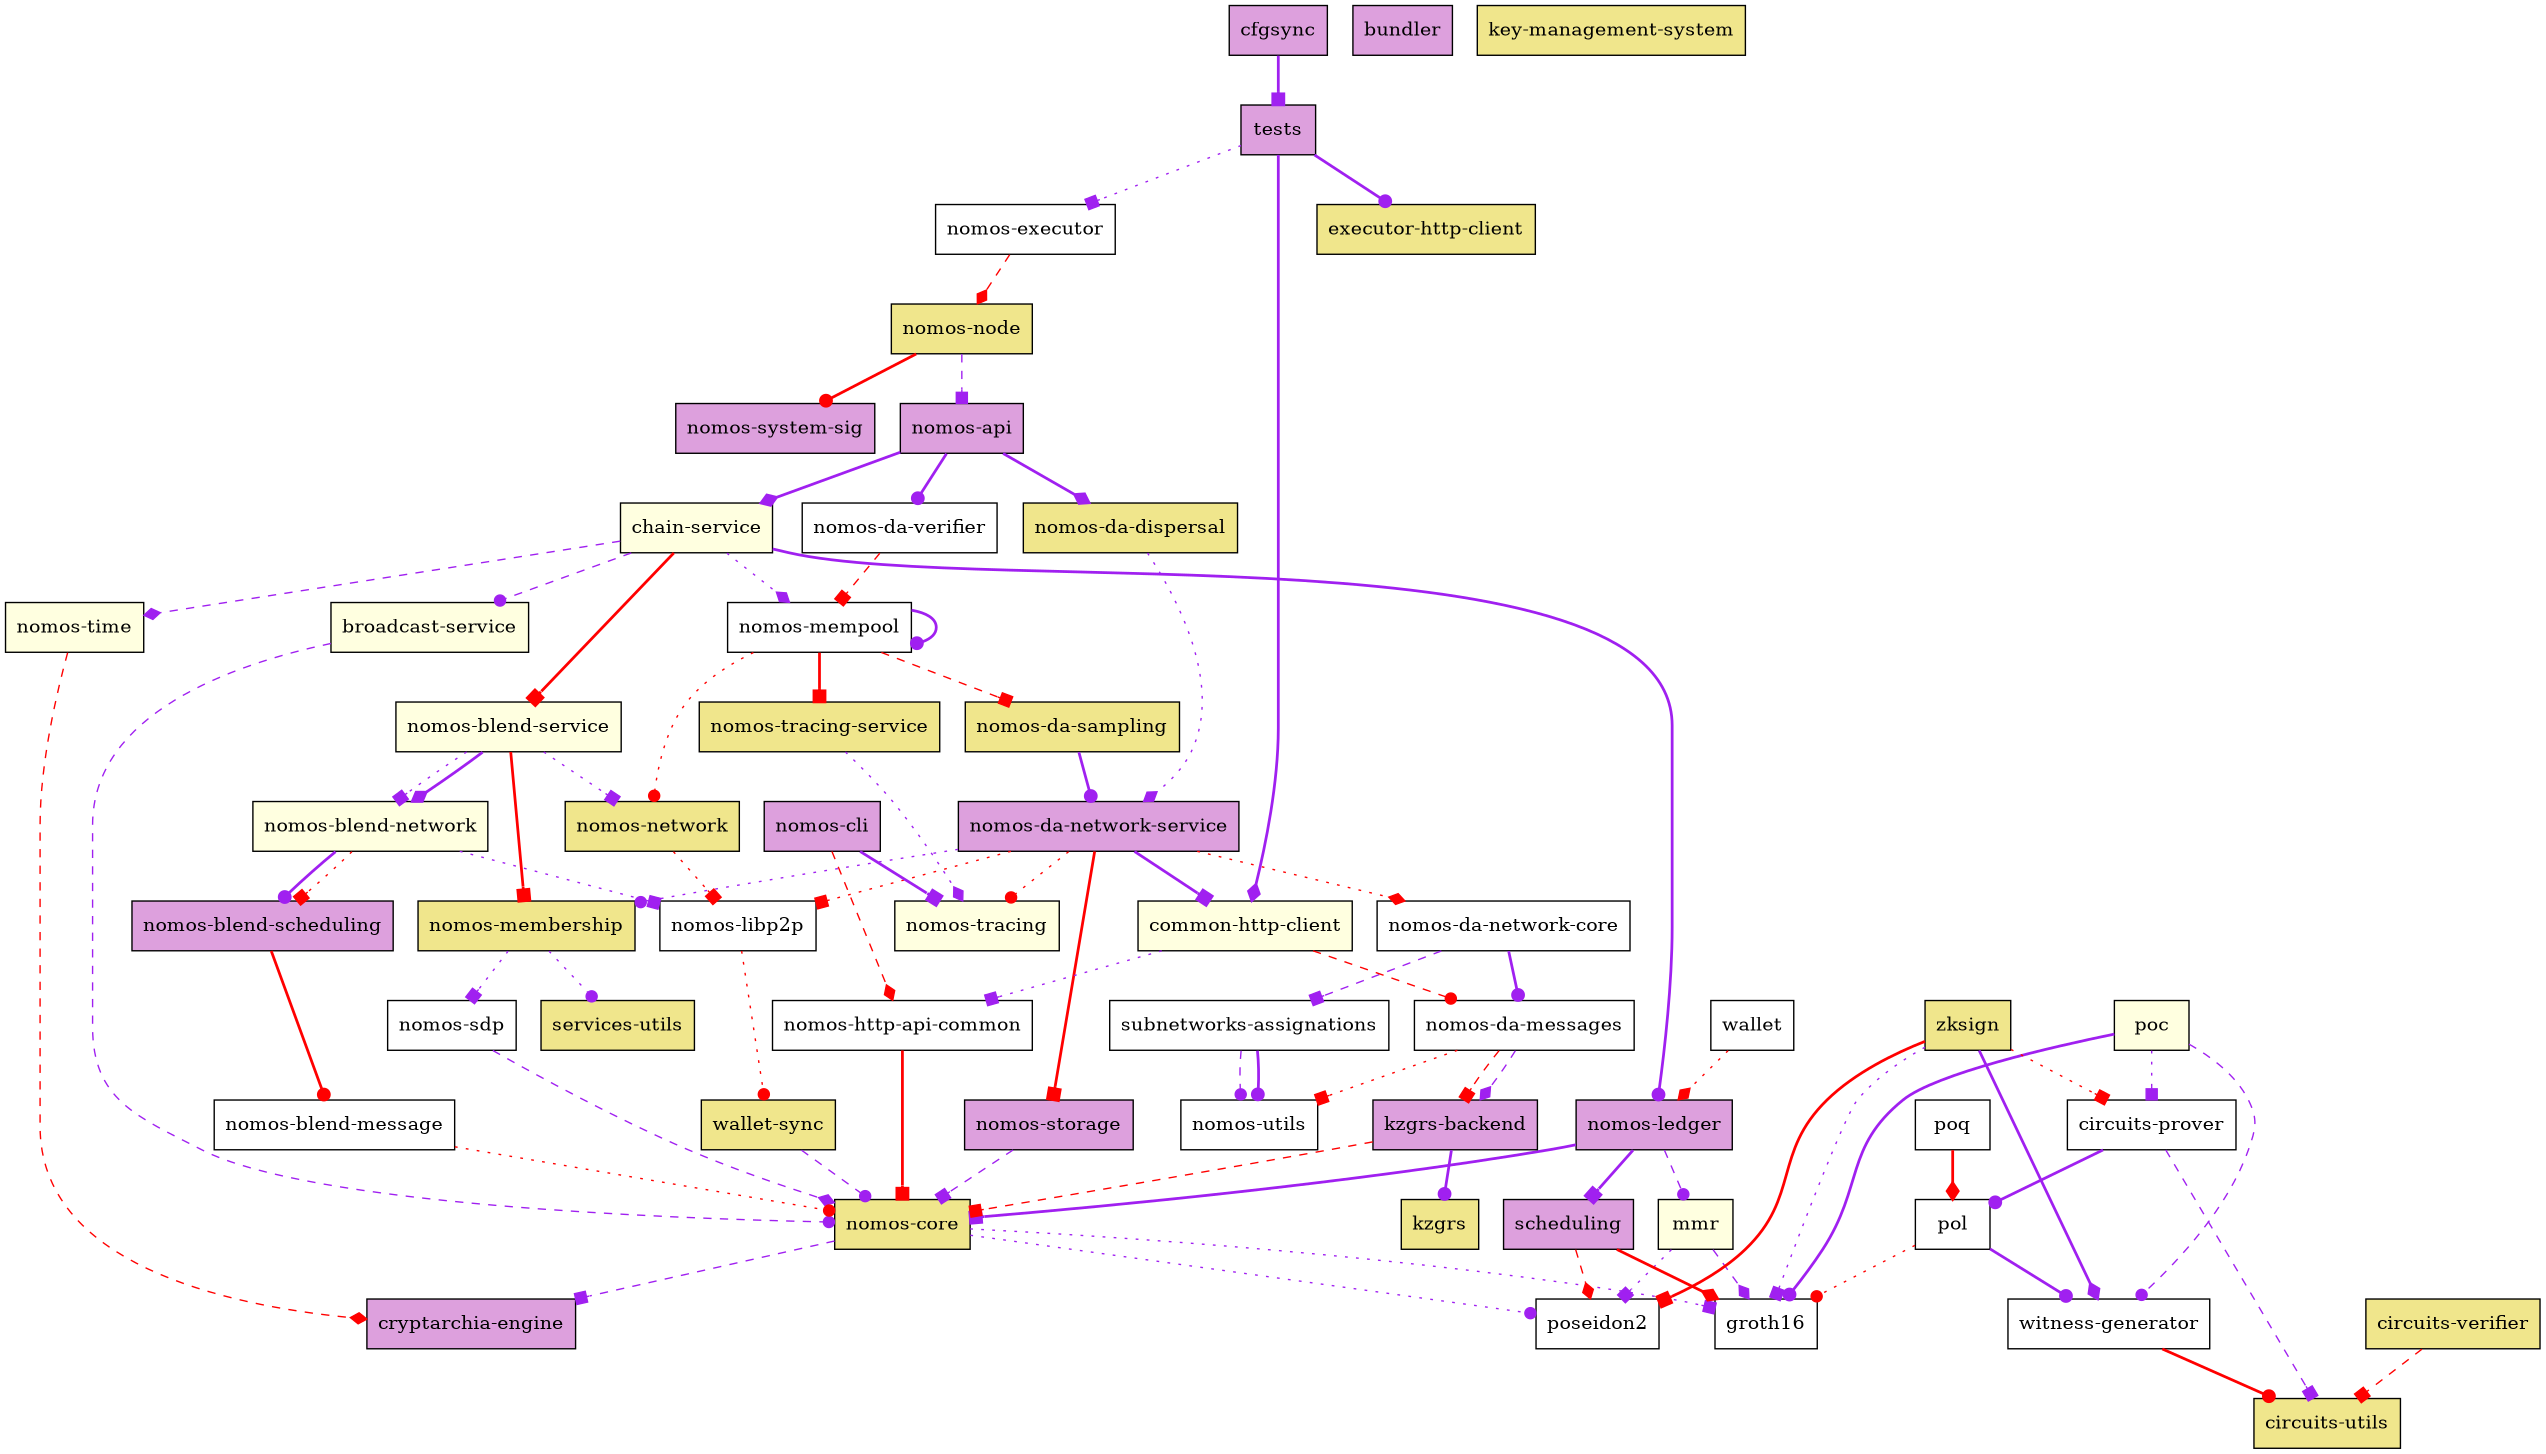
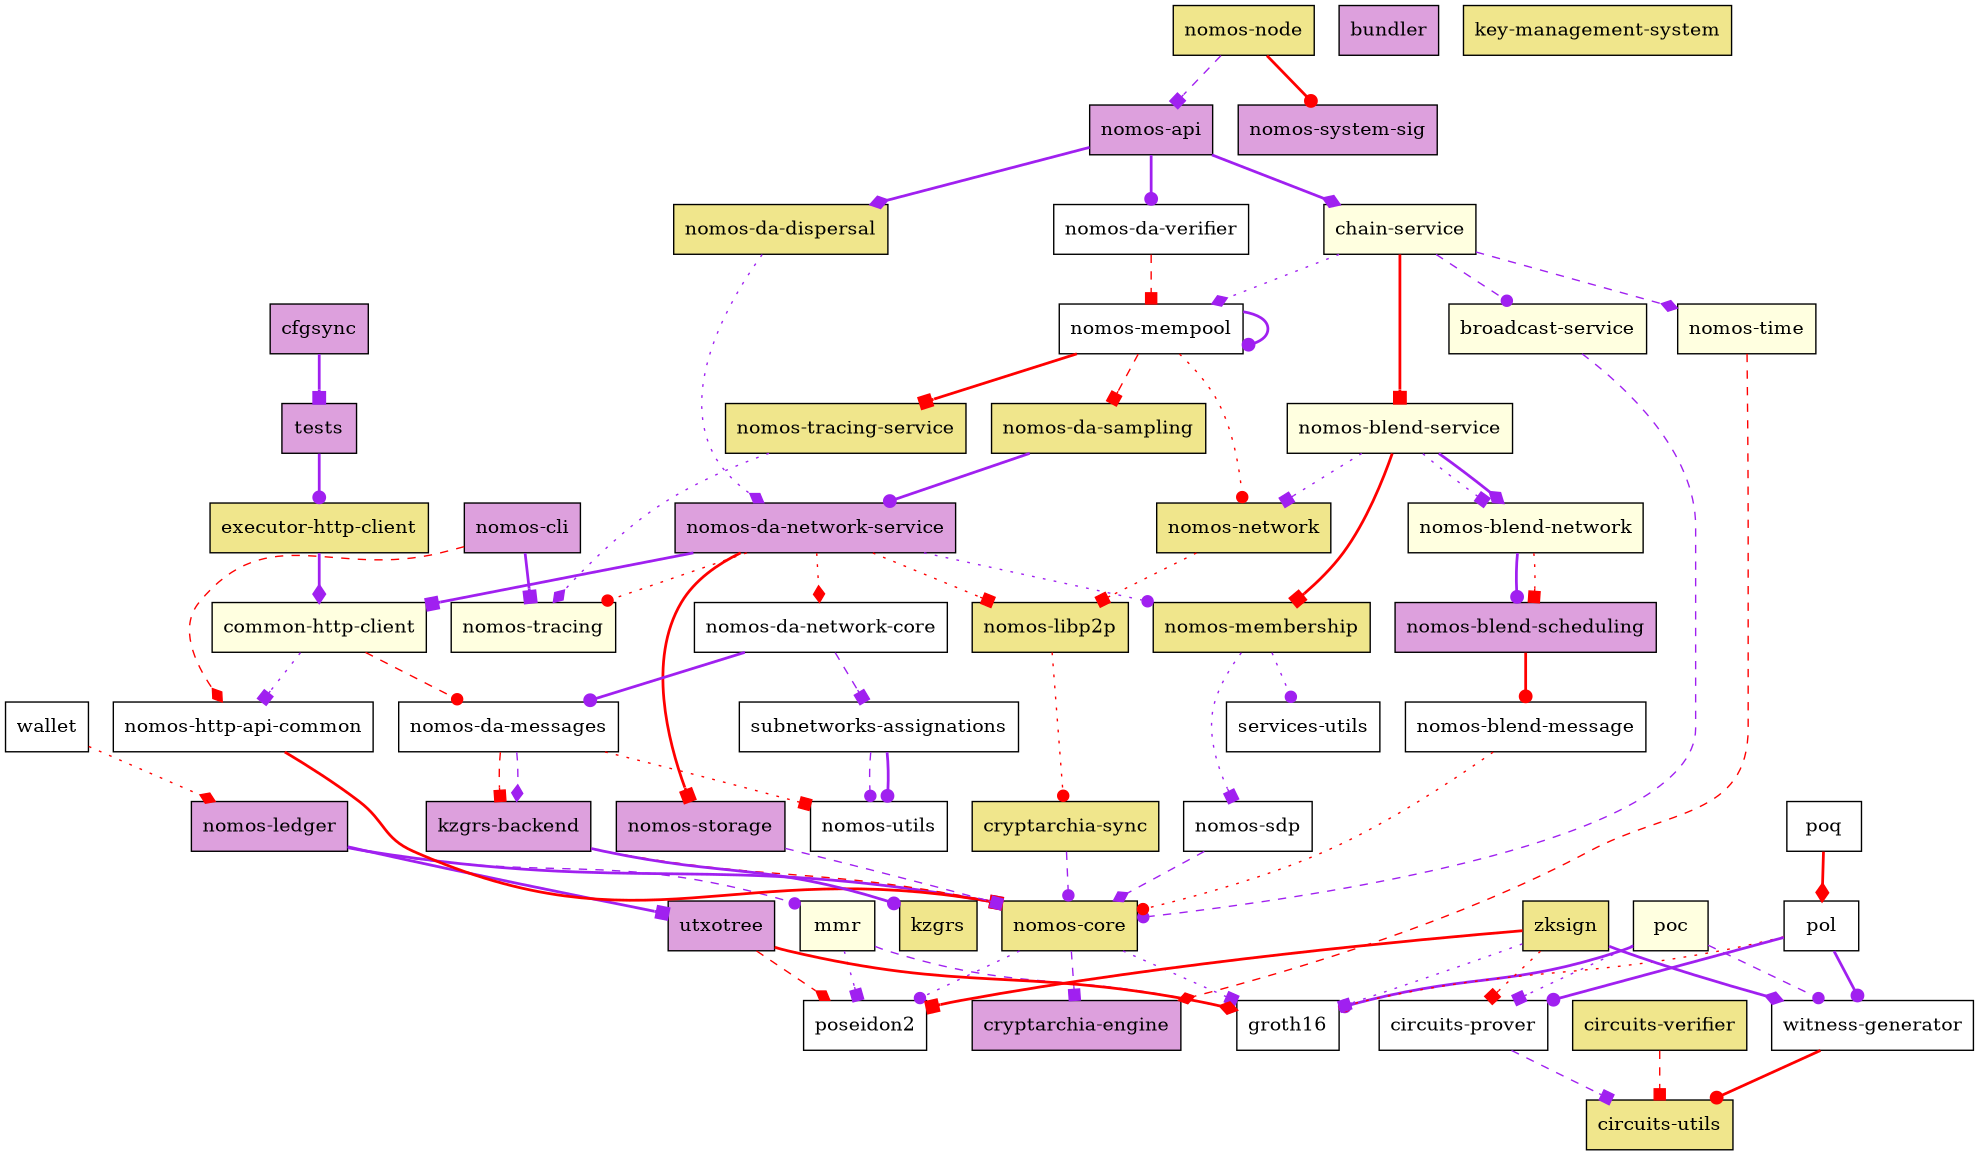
node "nomos-executor": removed
edge "tests" -> "common-http-client": now "executor-http-client" -> "common-http-client"
edge "chain-service" -> "nomos-ledger": removed
edge "nomos-blend-network" -> "nomos-libp2p": removed
node "nomos-libp2p": fillcolor white -> khaki
node "services-utils": fillcolor khaki -> white
node "wallet-sync": label "wallet-sync" -> "cryptarchia-sync"
edge "circuits-prover" -> "pol": reversed
node "scheduling": label "scheduling" -> "utxotree"
